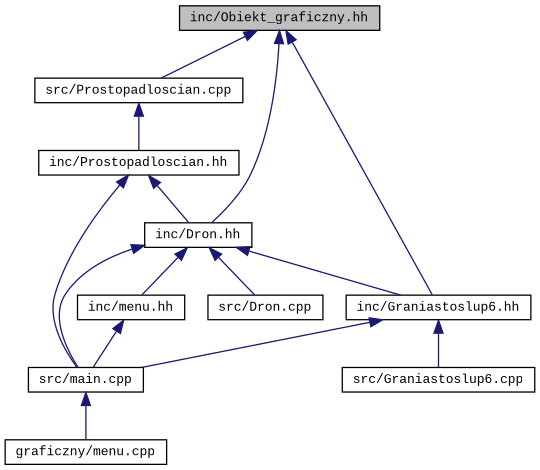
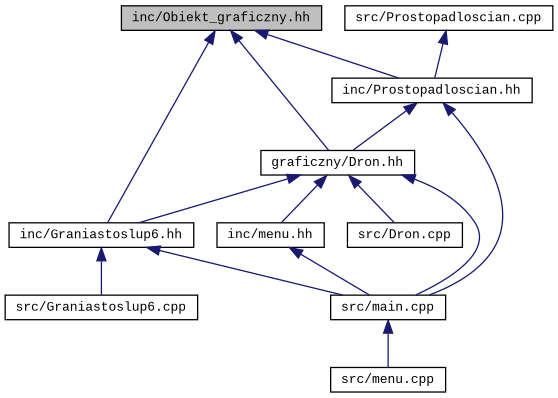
edge "src/Prostopadloscian.cpp" -> "inc/Obiekt_graficzny.hh": now "inc/Prostopadloscian.hh" -> "inc/Obiekt_graficzny.hh"
node "inc/Dron.hh": label "inc/Dron.hh" -> "graficzny/Dron.hh"
node "graficzny/menu.cpp": label "graficzny/menu.cpp" -> "src/menu.cpp"
